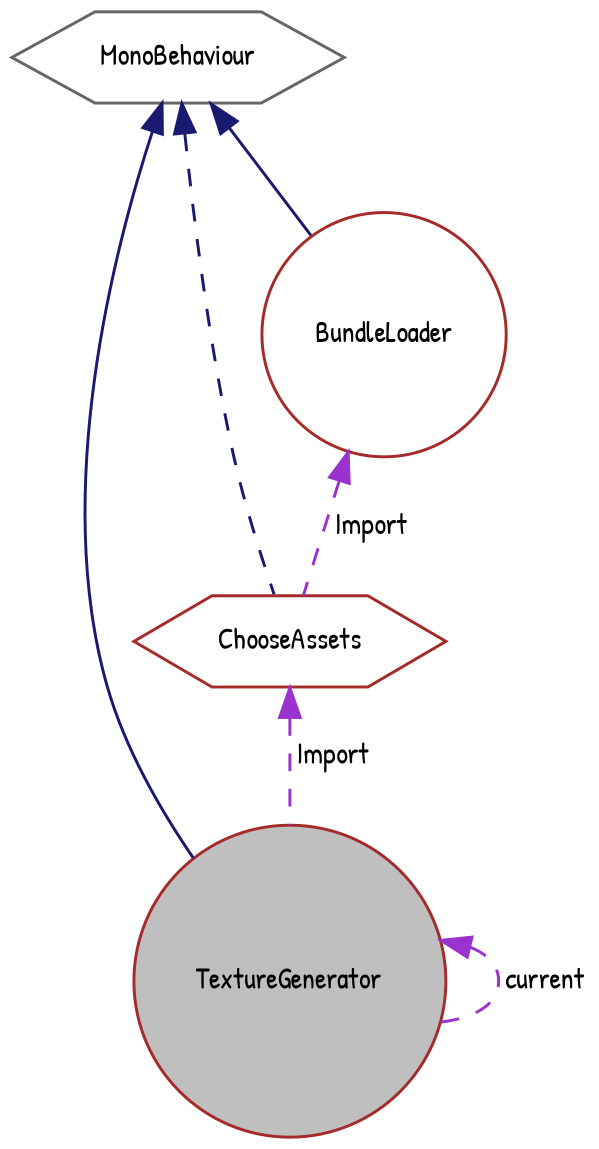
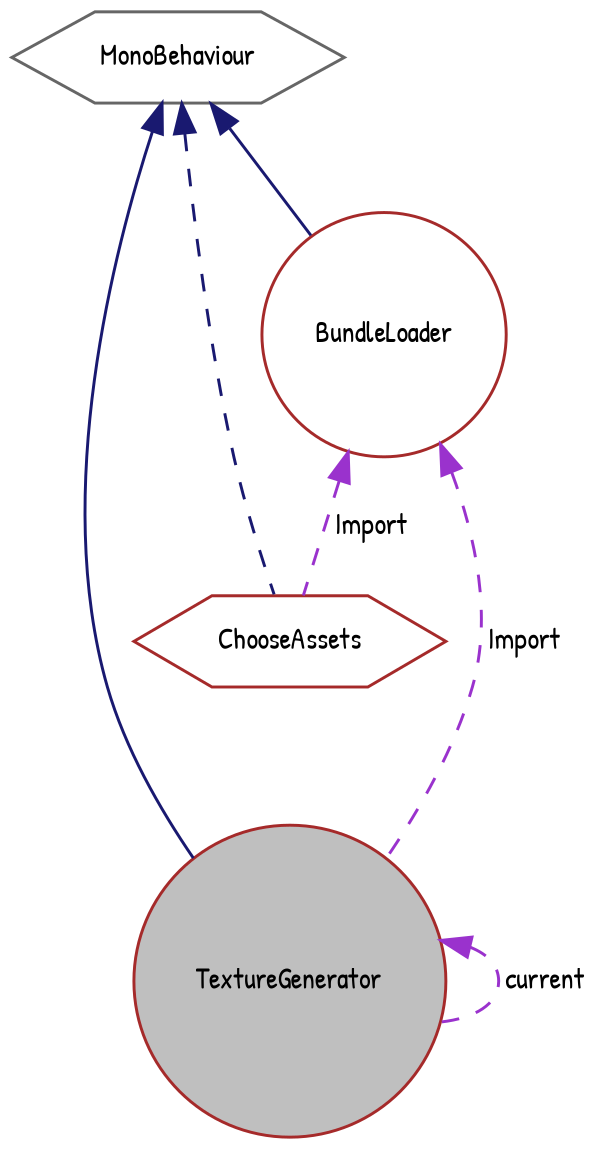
edge "TextureGenerator" -> "ChooseAssets": now "TextureGenerator" -> "BundleLoader"
